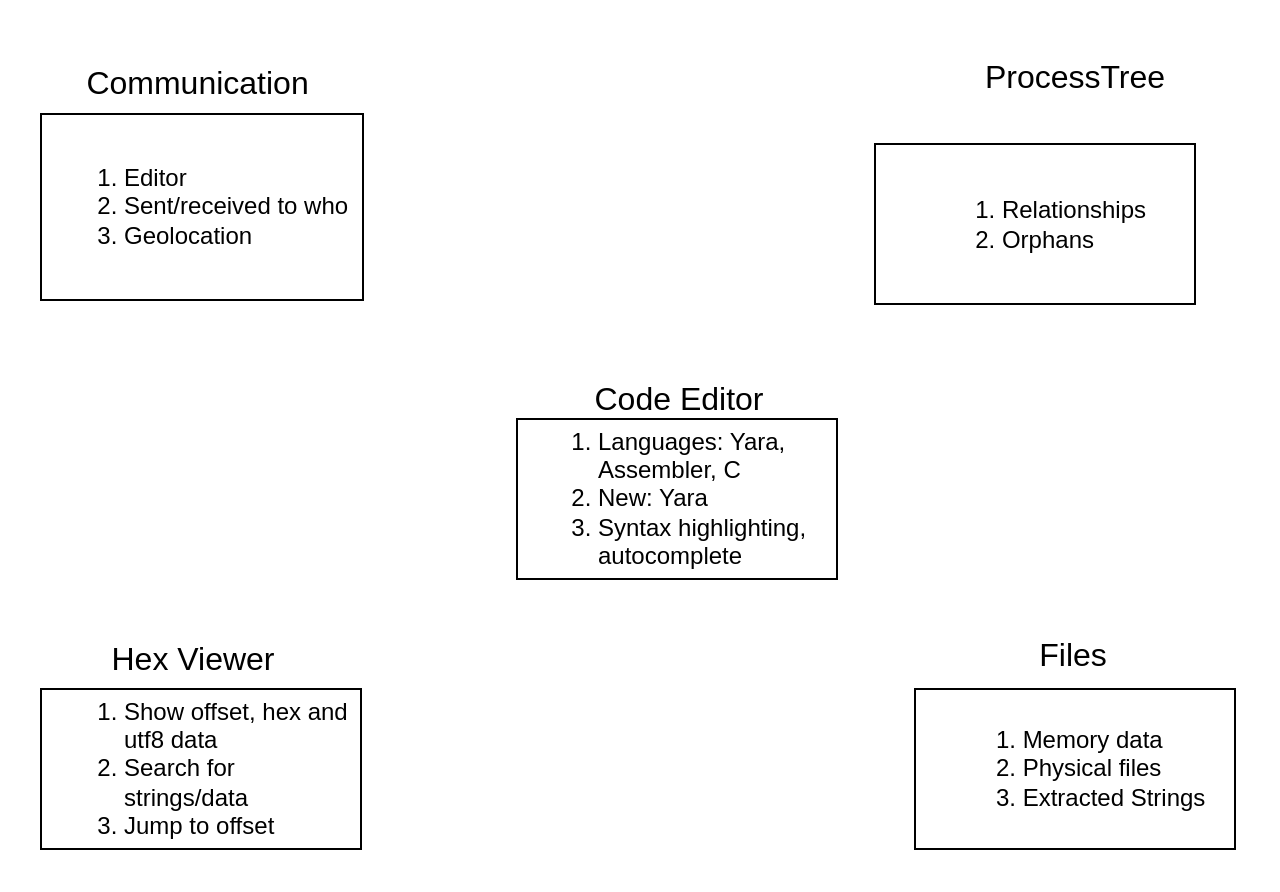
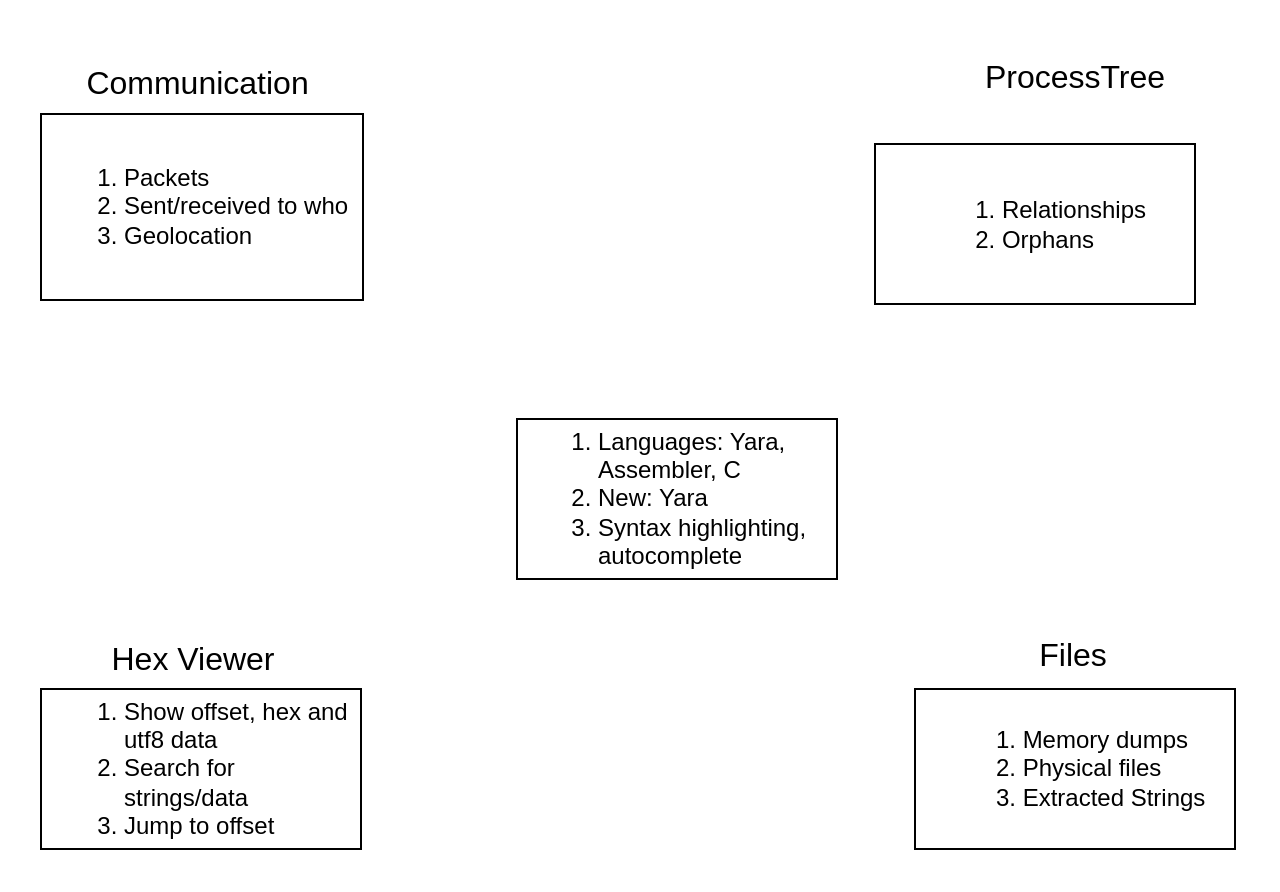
node "Editor Sent/received to who Geolocation": label "Editor Sent/received to who Geolocation" -> "Packets Sent/received to who Geolocation"
node "Code Editor": removed
node "Memory data Physical files Extracted Strings": label "Memory data Physical files Extracted Strings" -> "Memory dumps Physical files Extracted Strings"
